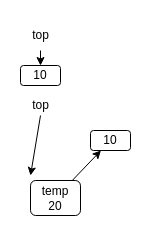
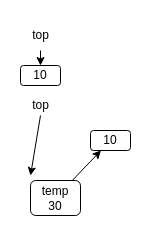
node "temp 20": label "temp 20" -> "temp 30"
